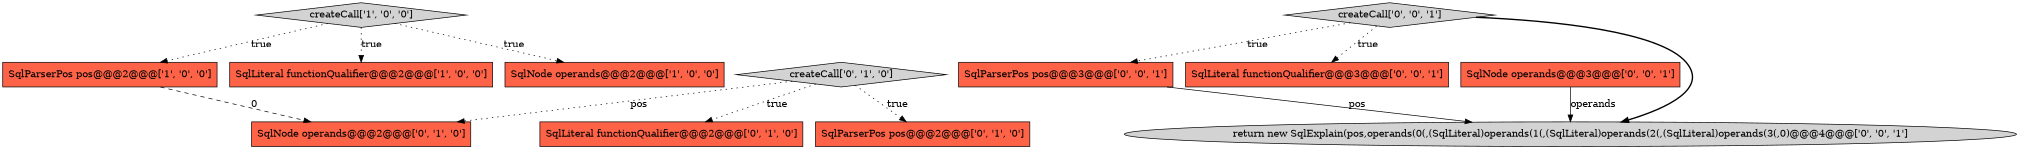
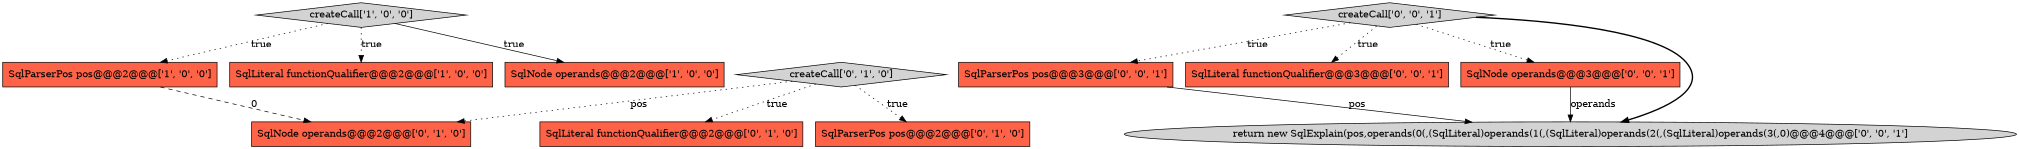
edge "createCall['1', '0', '0']" -> "SqlNode operands@@@2@@@['1', '0', '0']": style dotted -> solid
edge "createCall['0', '0', '1']" -> "SqlNode operands@@@3@@@['0', '0', '1']": added, label "true"
